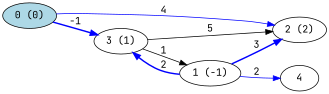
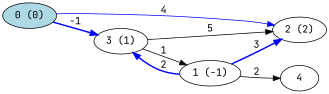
edge "1 (-1)" -> "4": color blue -> black
